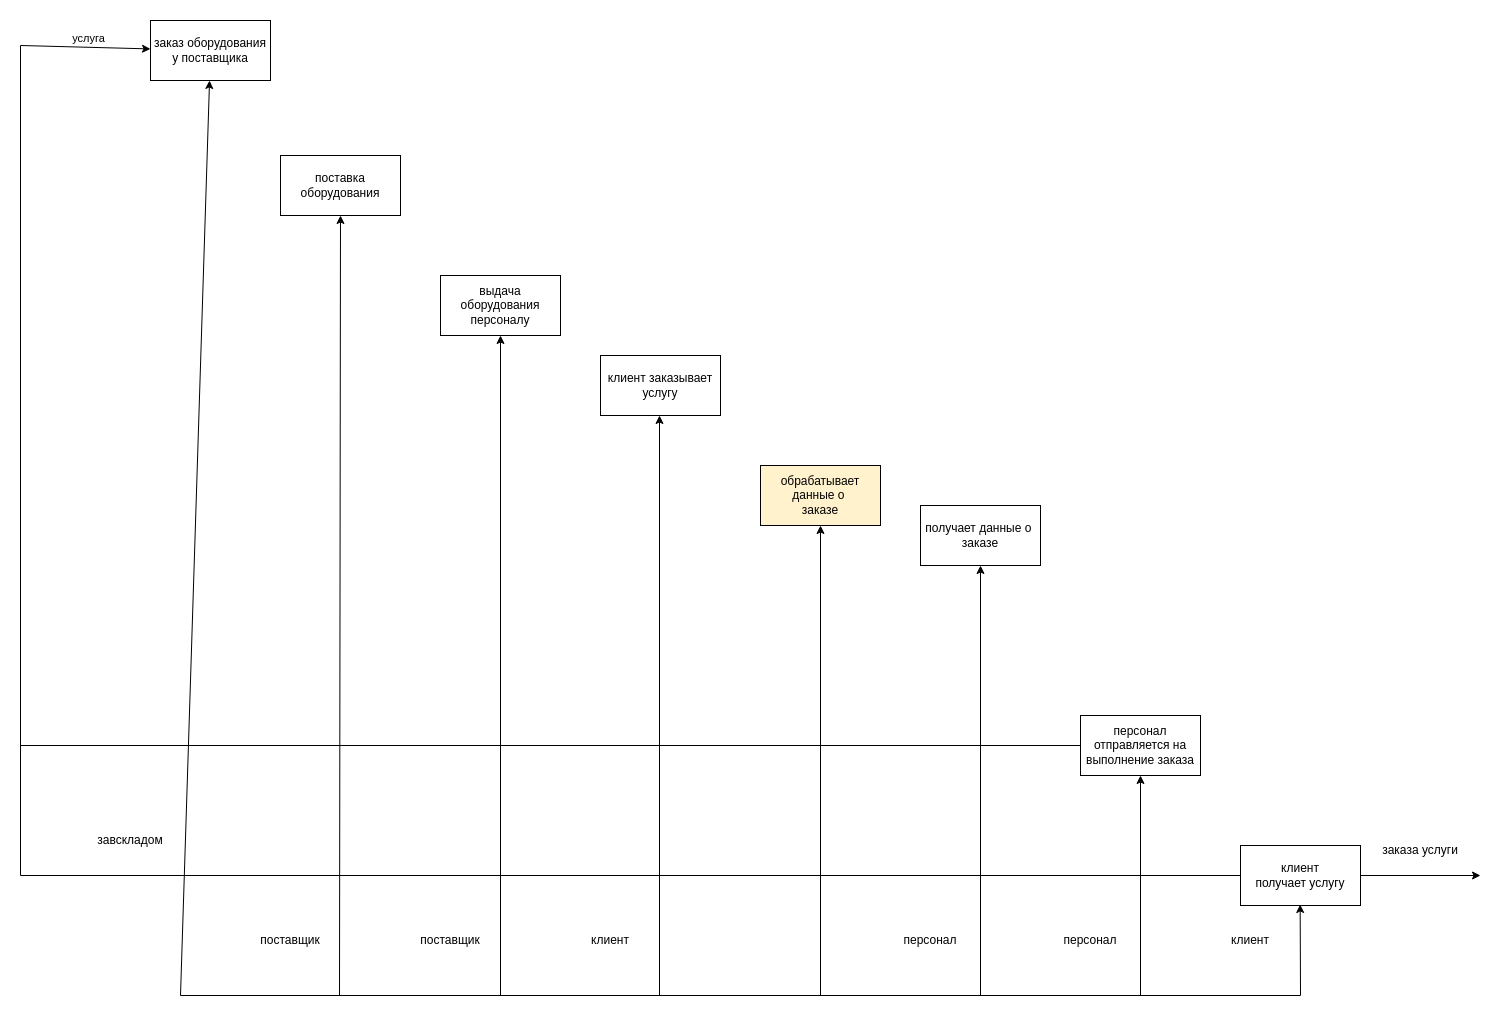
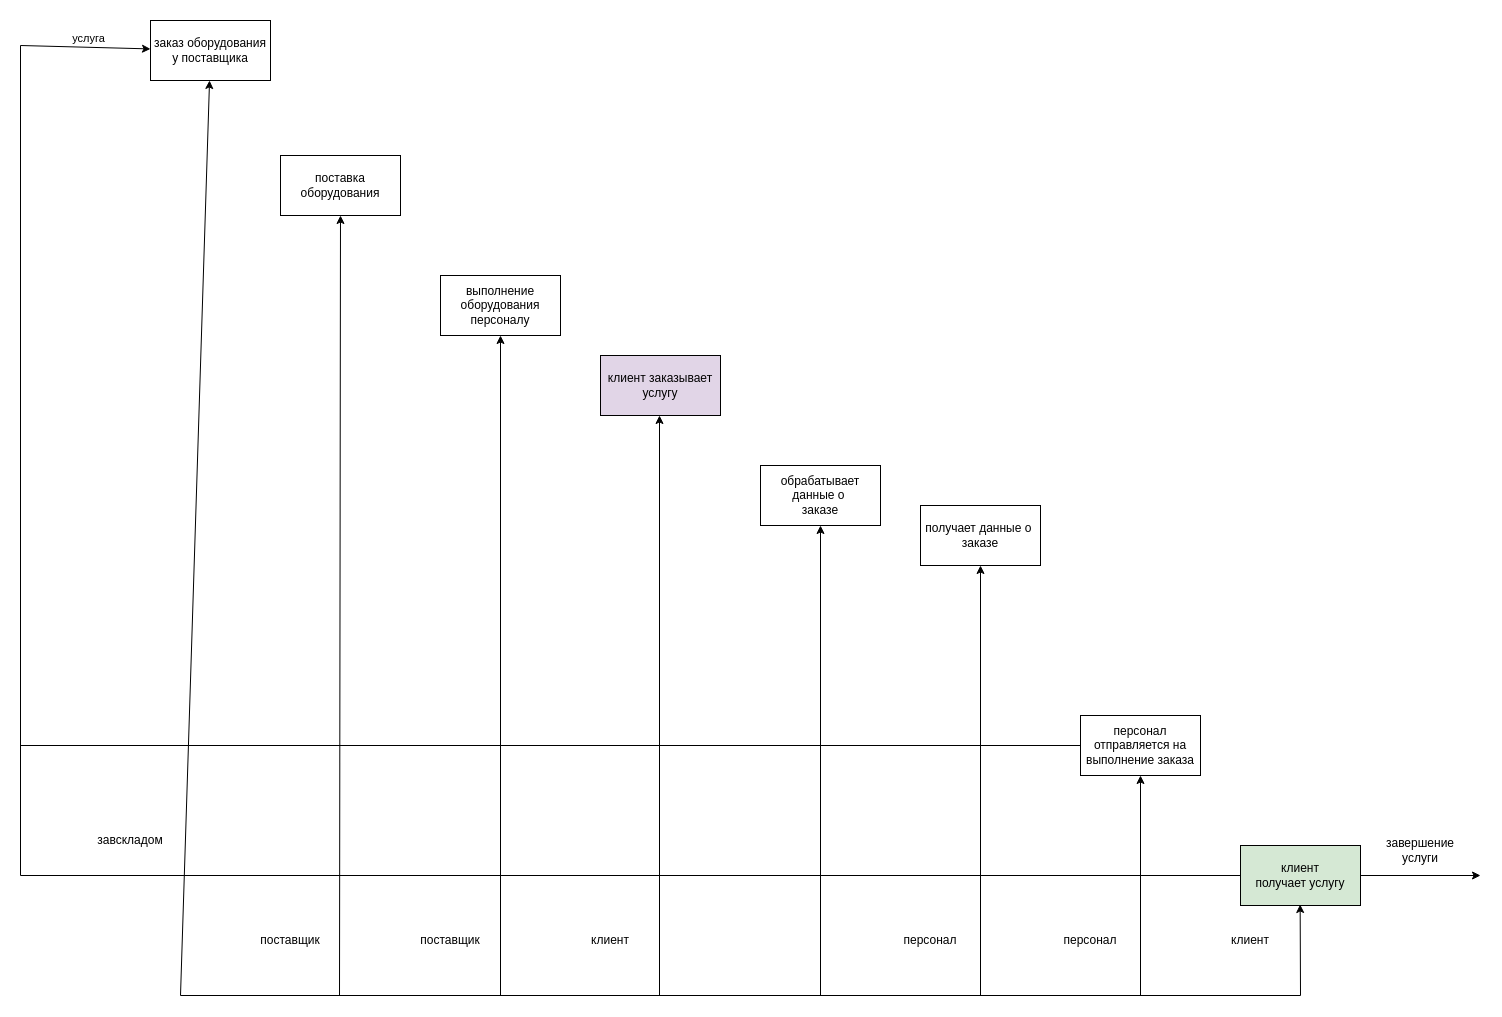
node "выдача оборудования персоналу": label "выдача оборудования персоналу" -> "выполнение оборудования персоналу"
node "клиент заказывает услугу": fillcolor #ffffff -> #e1d5e7
node "обрабатывает данные о заказе": fillcolor #fff2cc -> #ffffff
node "заказа услуги": label "заказа услуги" -> "завершение услуги"
node "клиент получает услугу": fillcolor #ffffff -> #d5e8d4
